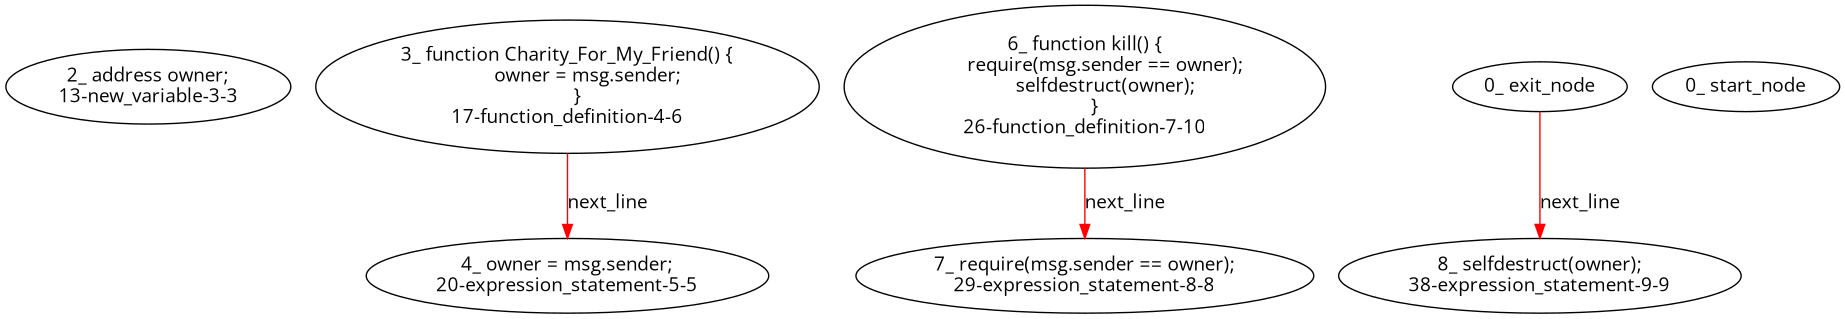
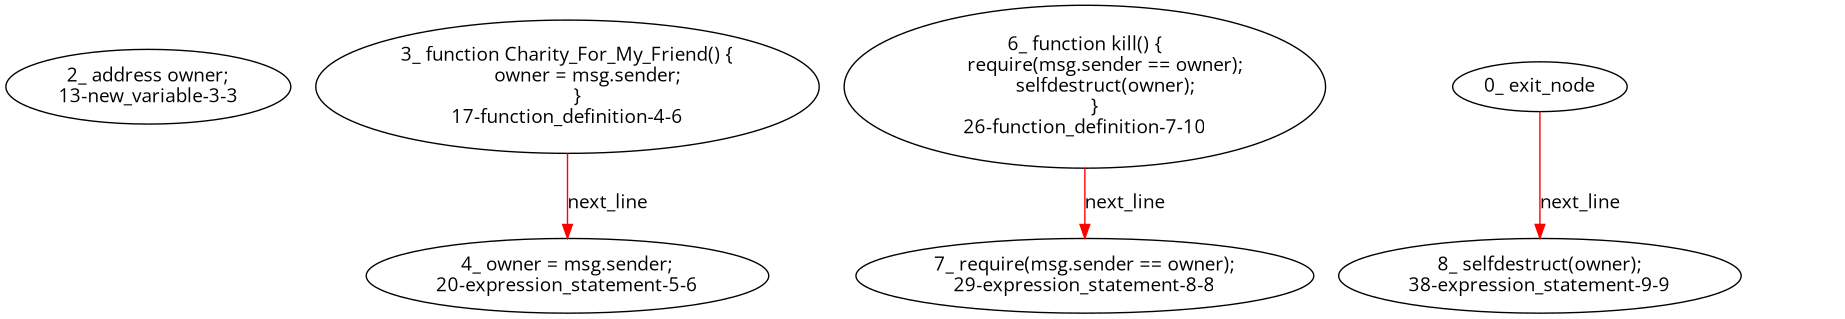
node "0_ start_node": removed
node "4_ owner = msg.sender; 20-expression_statement-5-5": label "4_ owner = msg.sender; 20-expression_statement-5-5" -> "4_ owner = msg.sender; 20-expression_statement-5-6"
